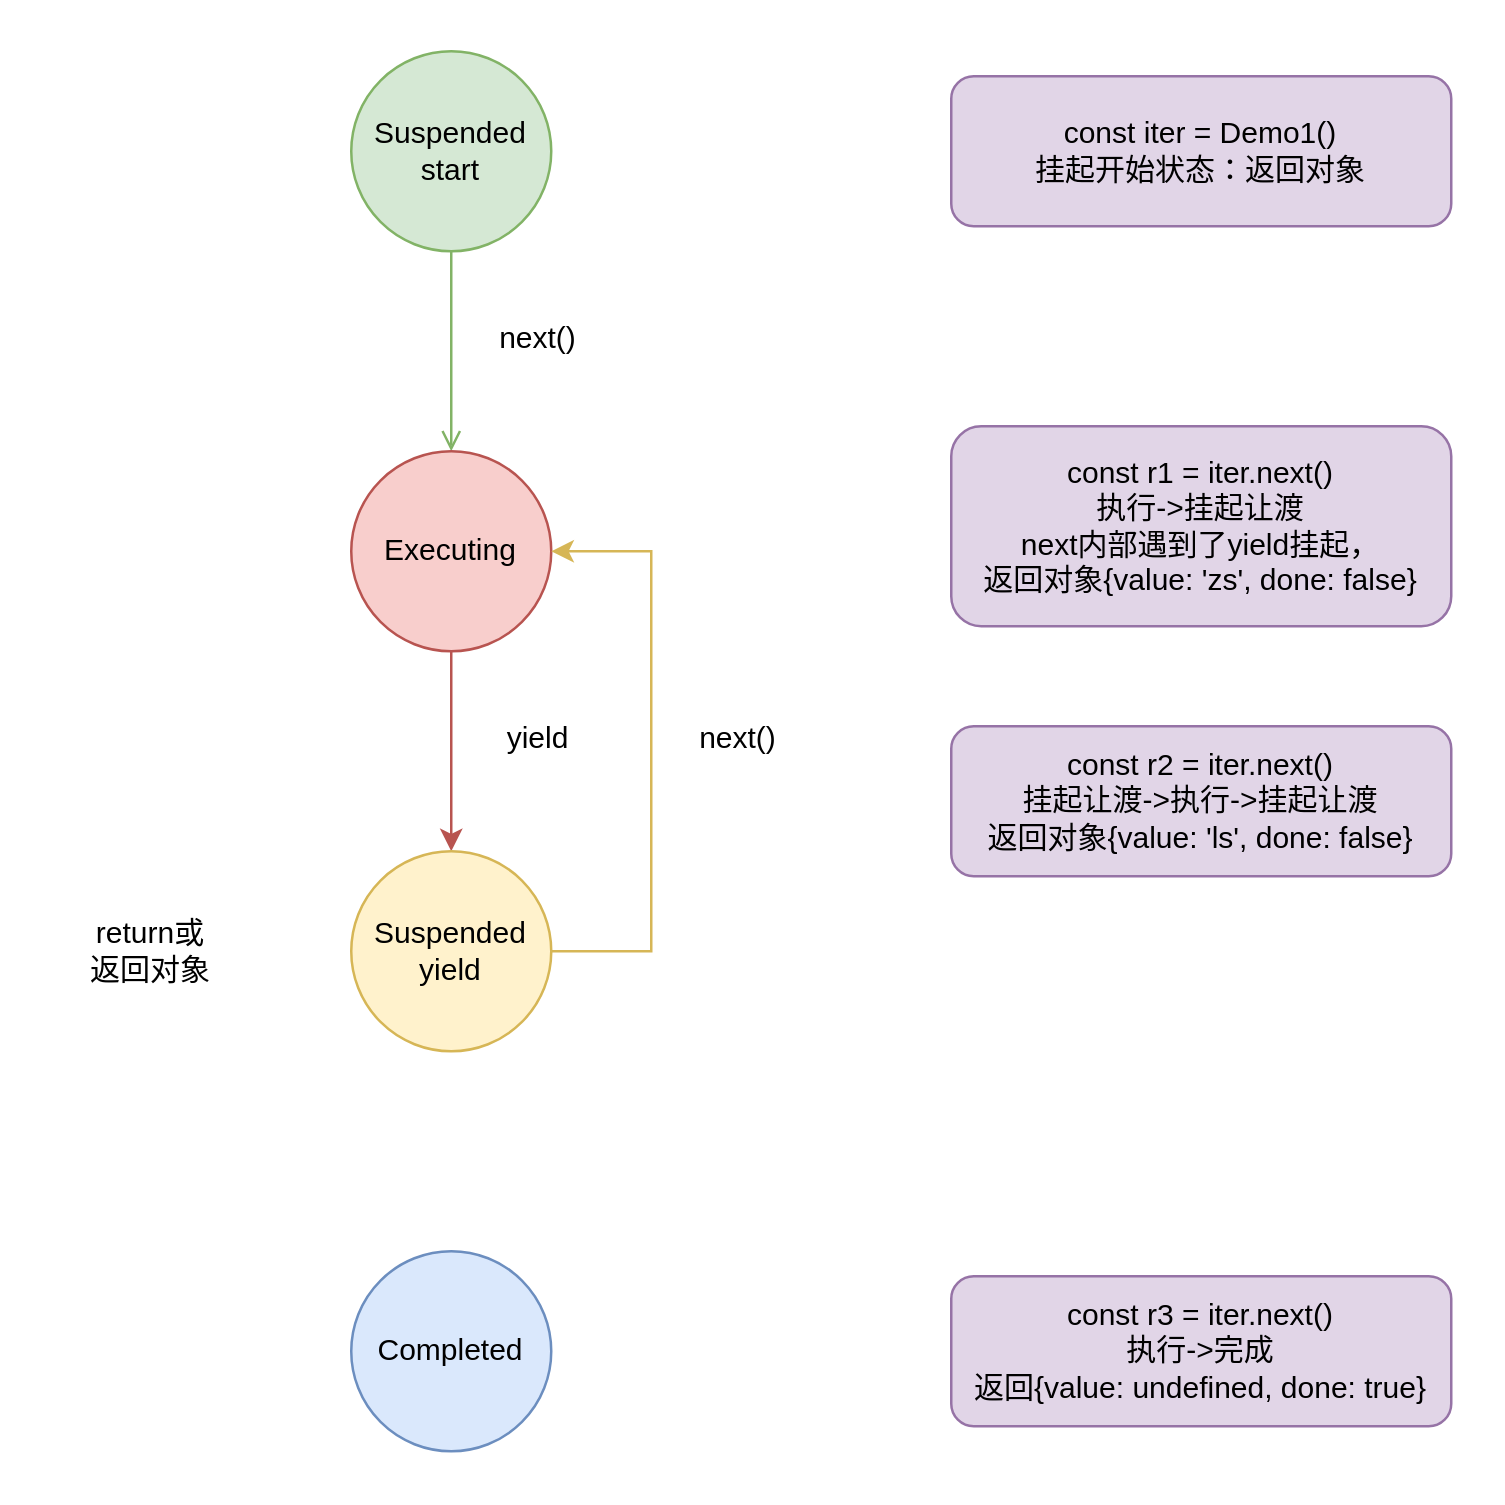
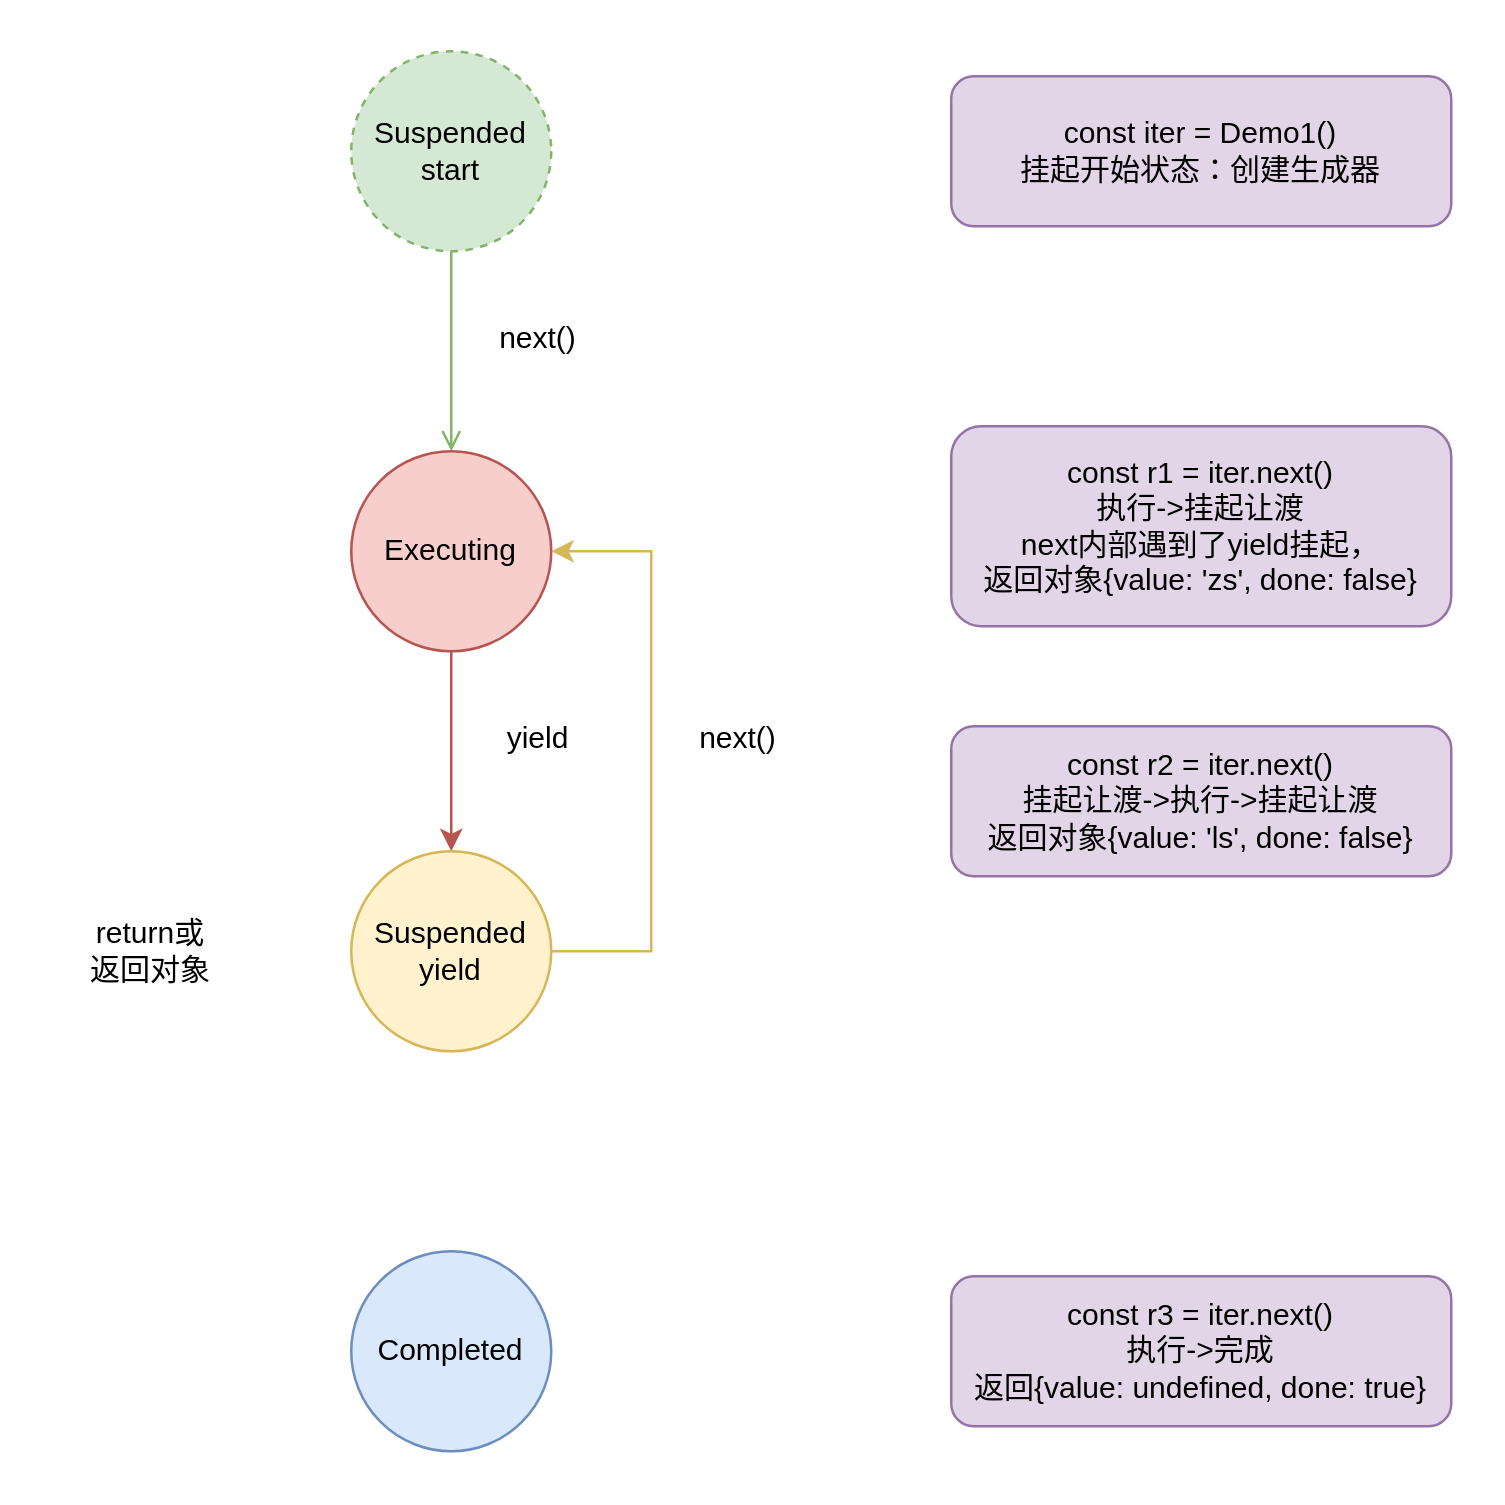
node "Suspended start": style solid -> dashed
node "const iter = Demo1() 挂起开始状态：返回对象": label "const iter = Demo1() 挂起开始状态：返回对象" -> "const iter = Demo1() 挂起开始状态：创建生成器"
